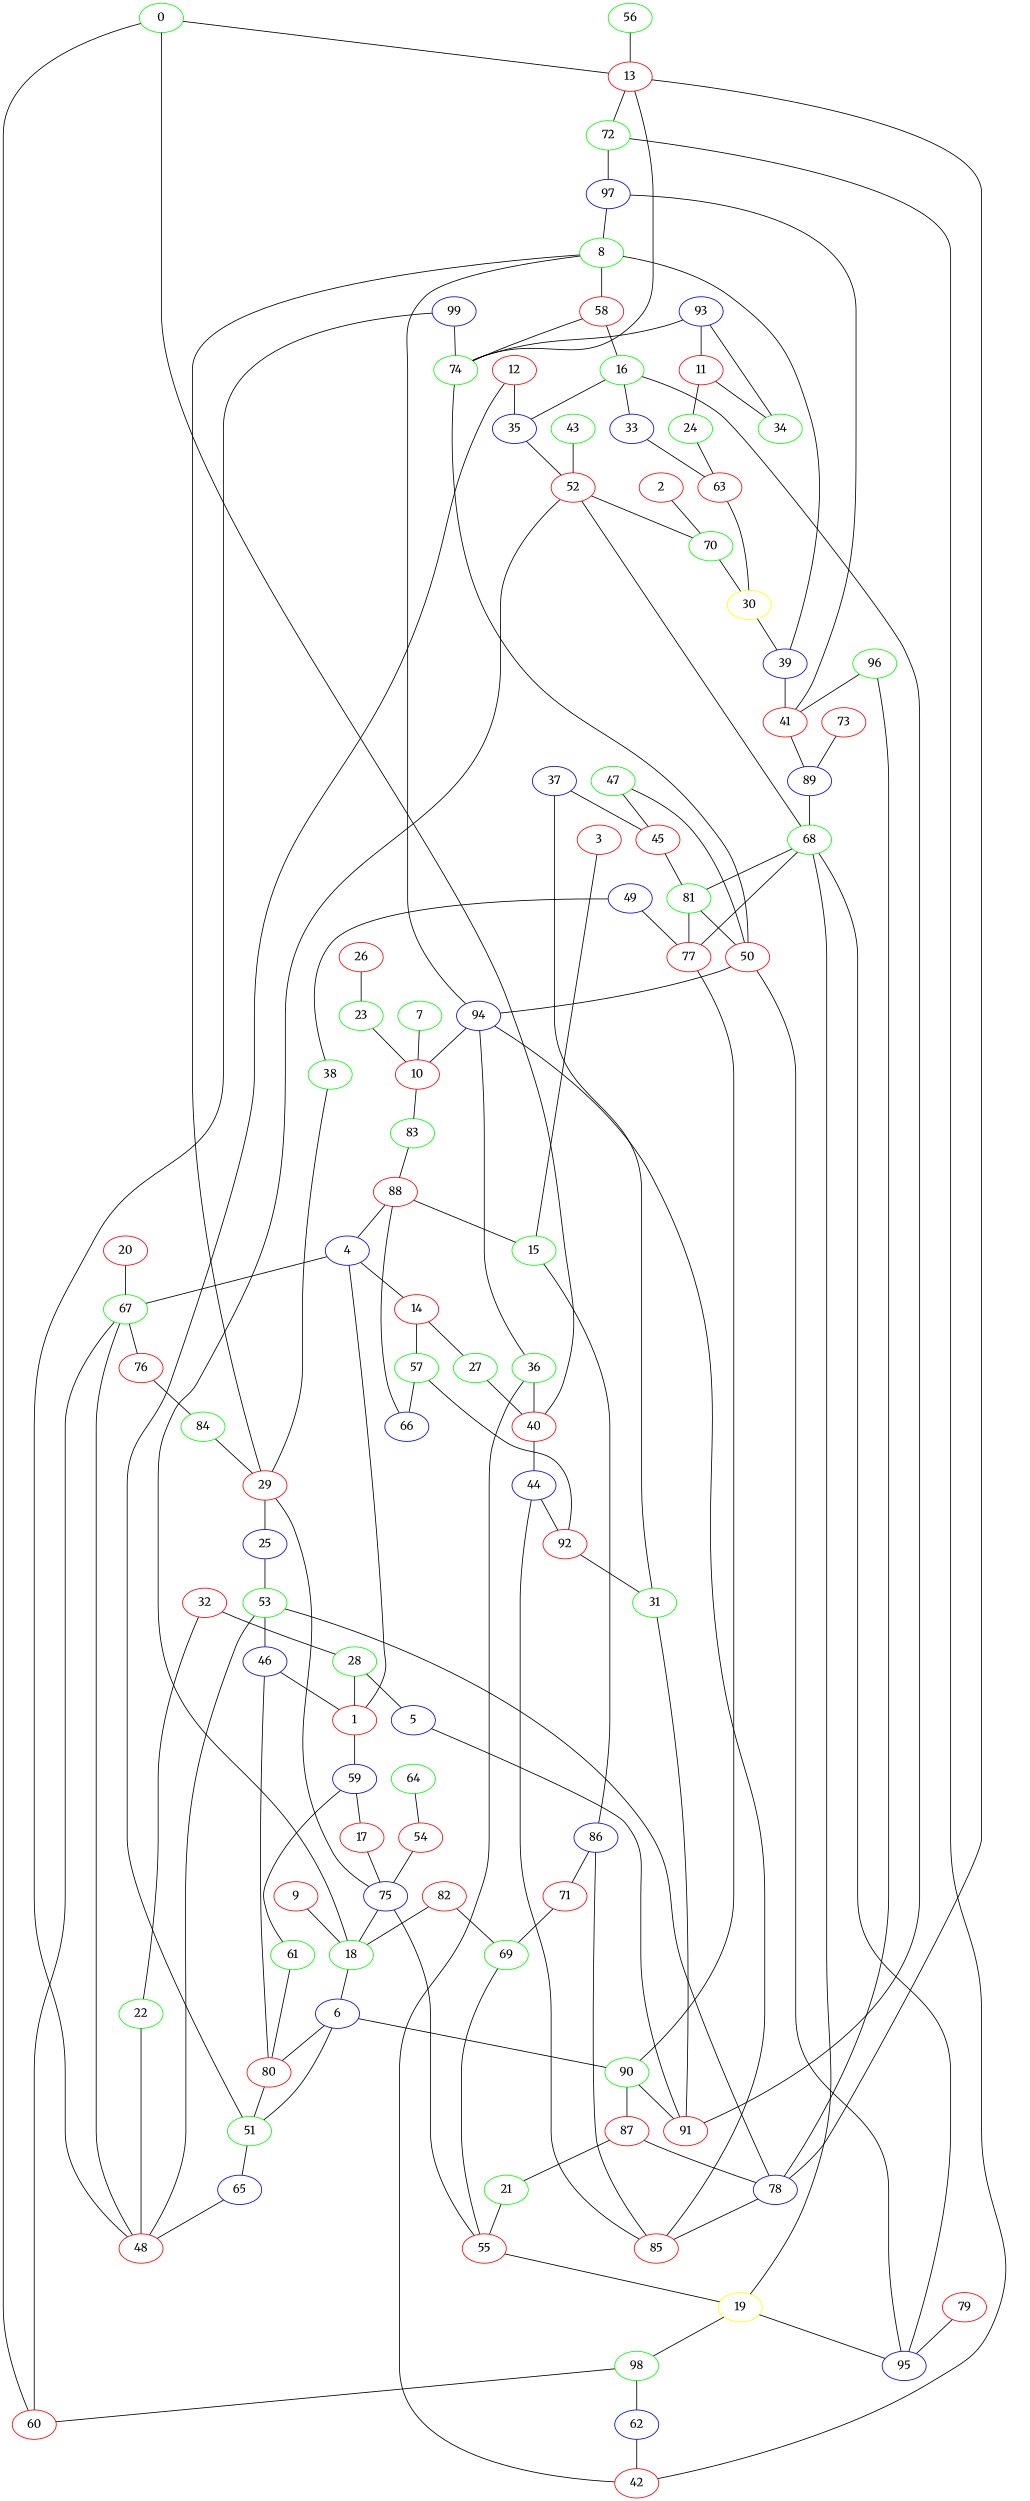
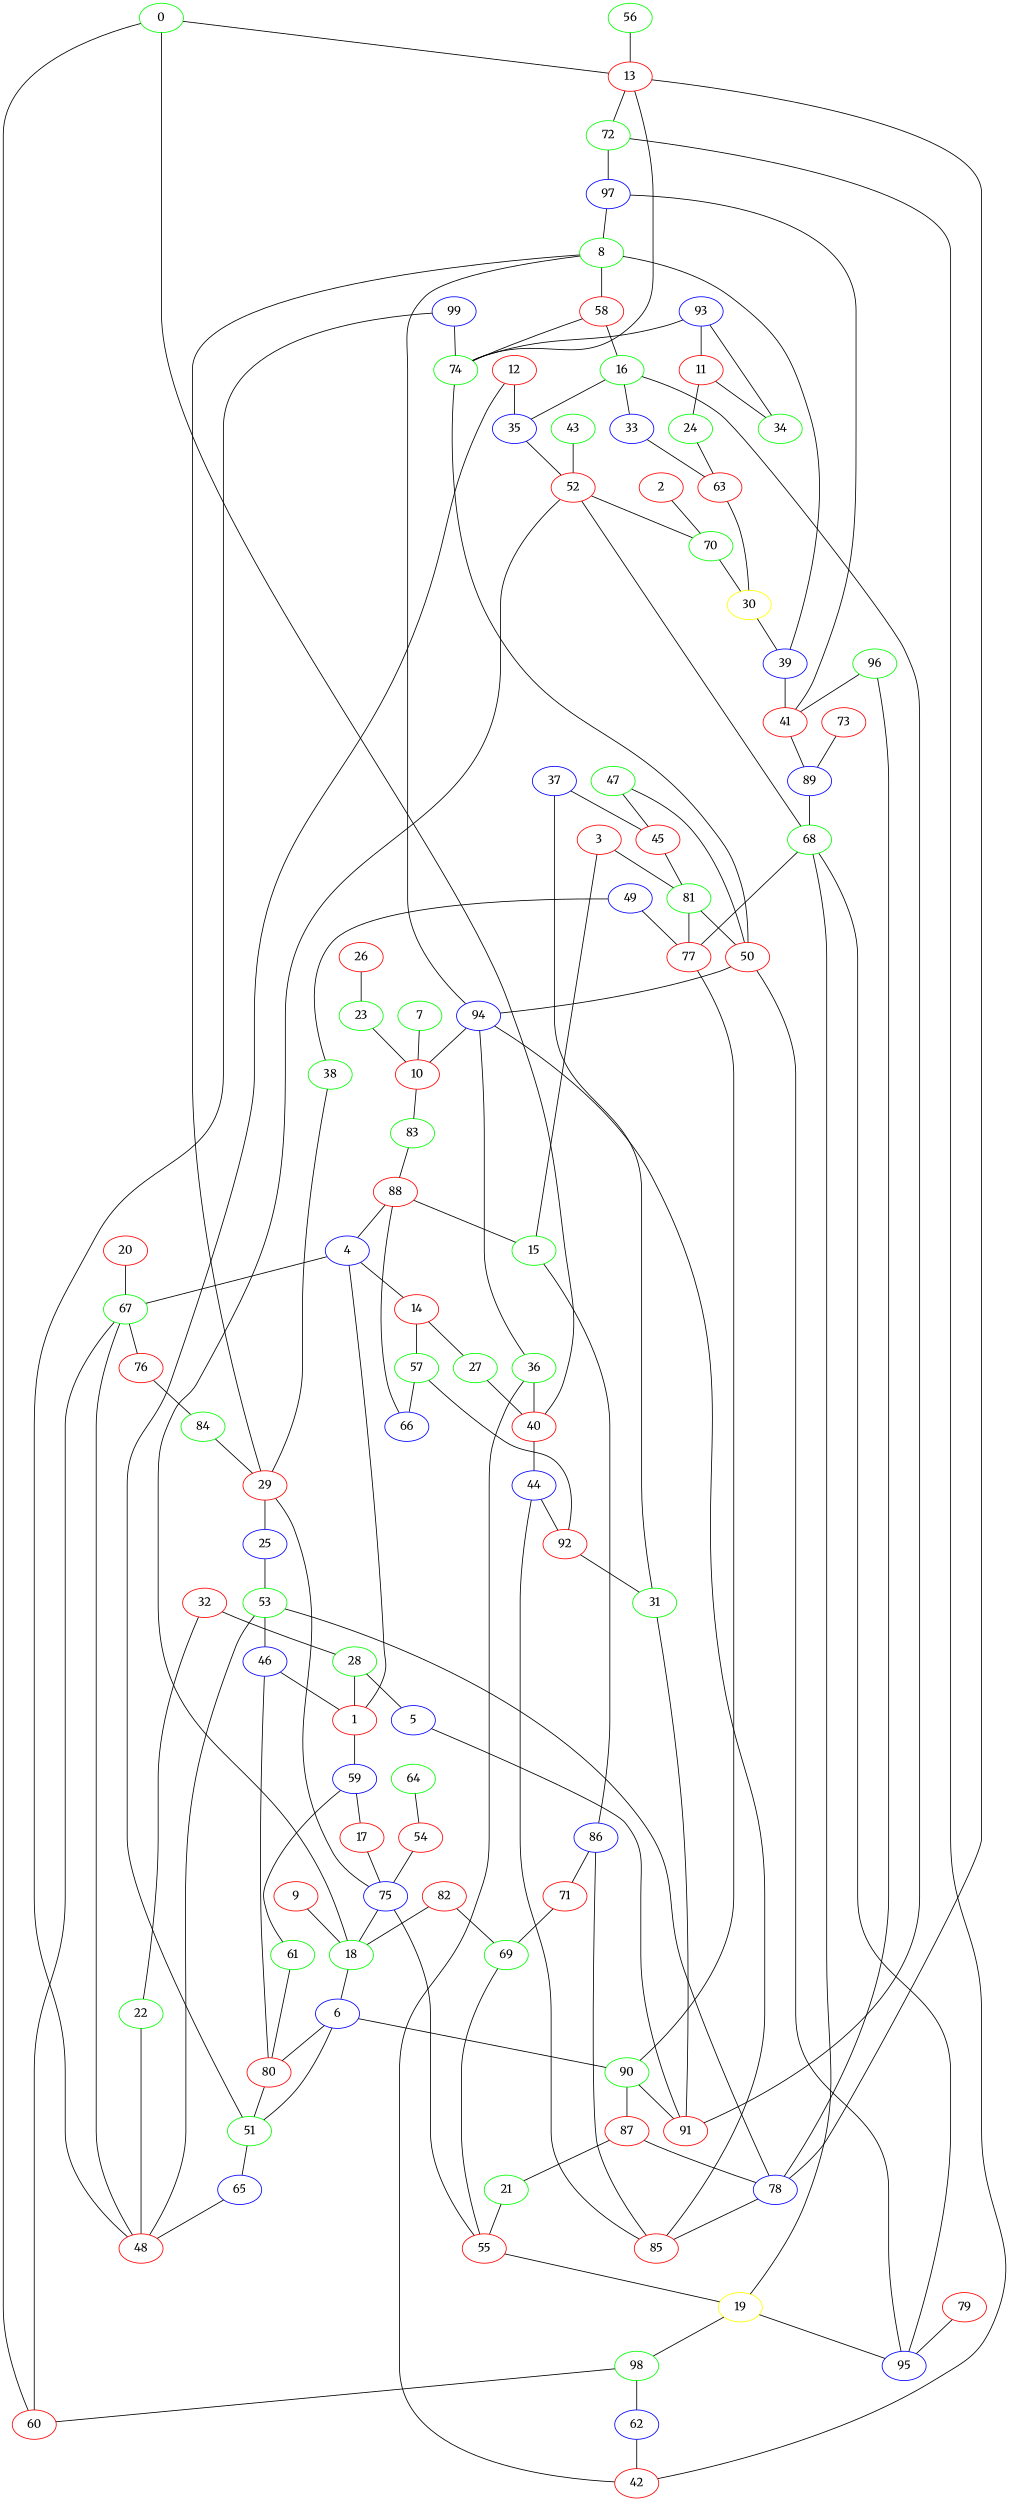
edge "68" -- "81": now "3" -- "81"
